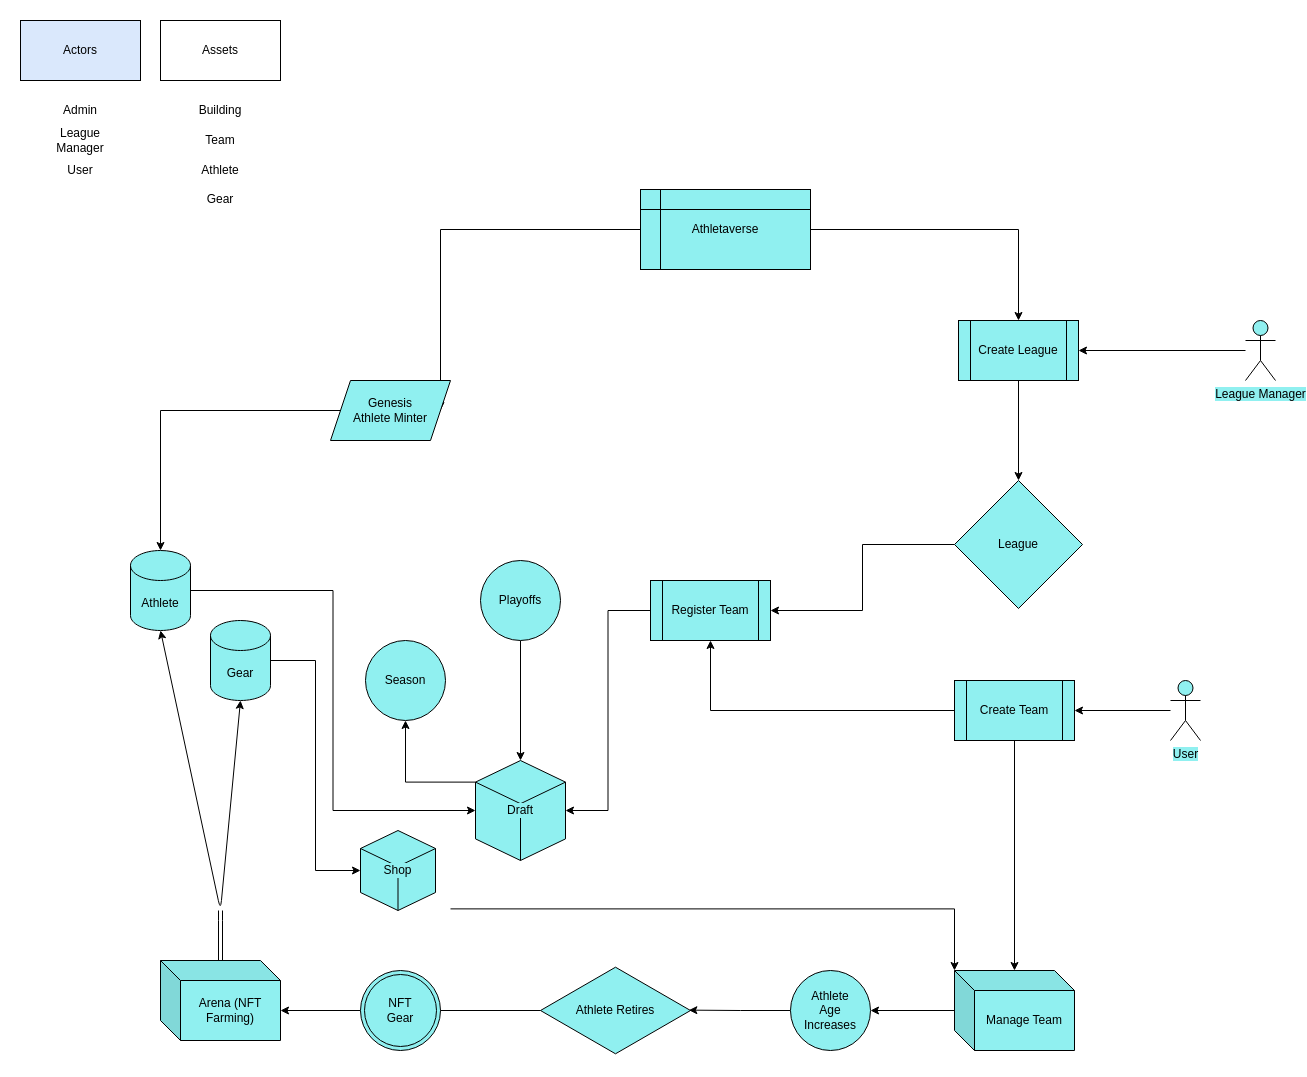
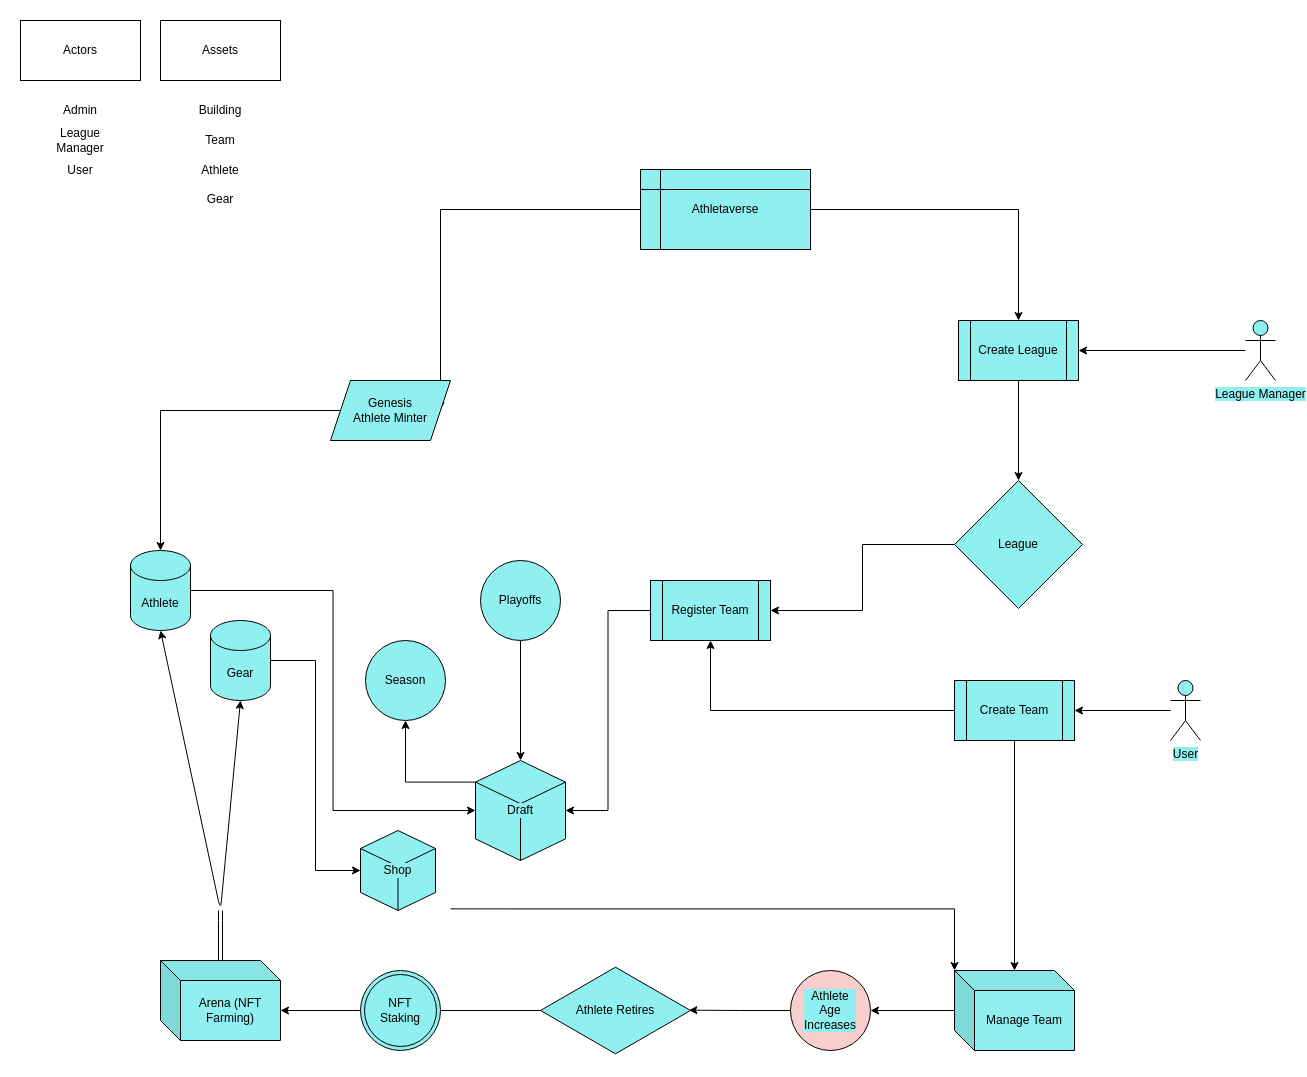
node "Actors": fillcolor #dae8fc -> #ffffff
node "Athletaverse": moved (726, 230) -> (726, 210)
node "NFT Gear": label "NFT Gear" -> "NFT Staking"
node "Athlete Age Increases": fillcolor #90f0f0 -> #f8cecc
